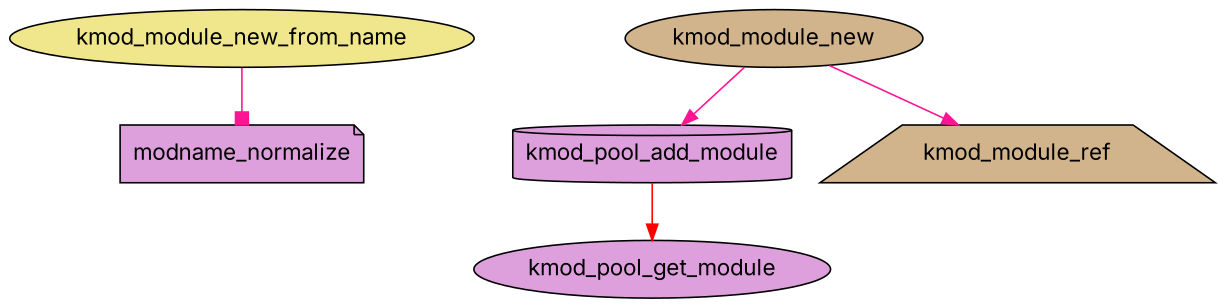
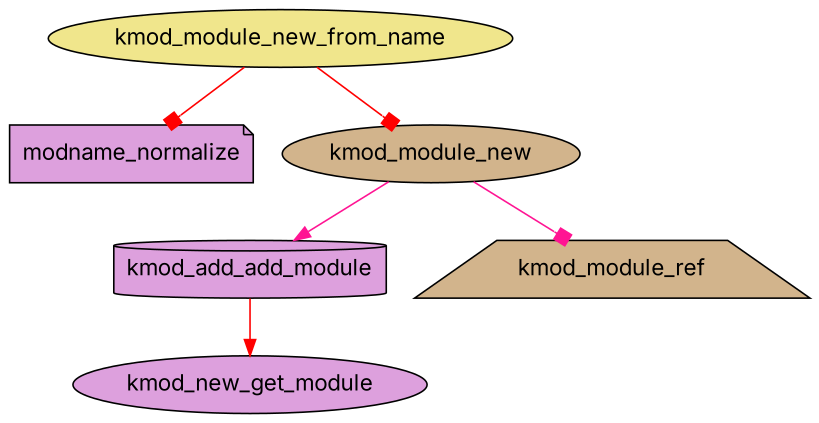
edge "kmod_module_new_from_name" -> "modname_normalize": color deeppink -> red
edge "kmod_module_new_from_name" -> "kmod_module_new": added
edge "kmod_module_new" -> "kmod_module_ref": arrowhead normal -> box
node "kmod_pool_add_module": label "kmod_pool_add_module" -> "kmod_add_add_module"
node "kmod_pool_get_module": label "kmod_pool_get_module" -> "kmod_new_get_module"
